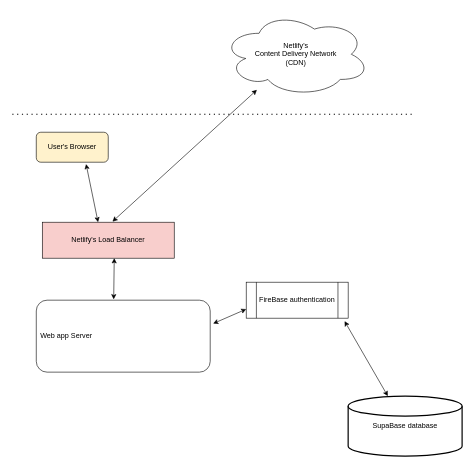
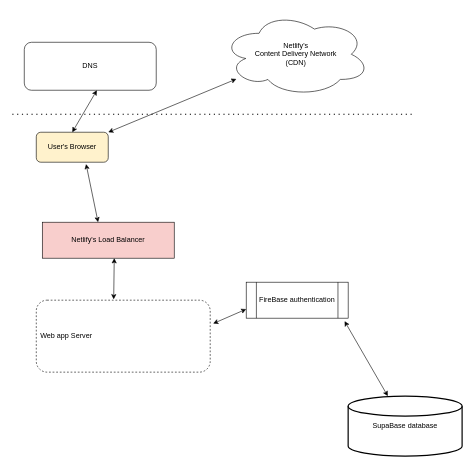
node "DNS": added
edge "Netlify's Content Delivery Network (CDN)" -- "User's Browser": added
edge "DNS" -- "User's Browser": added
edge "Netlify's Content Delivery Network (CDN)" -- "Netlify's Load Balancer": removed
node "Web app Server": style solid -> dashed
